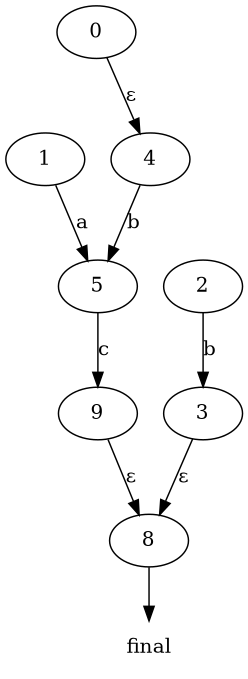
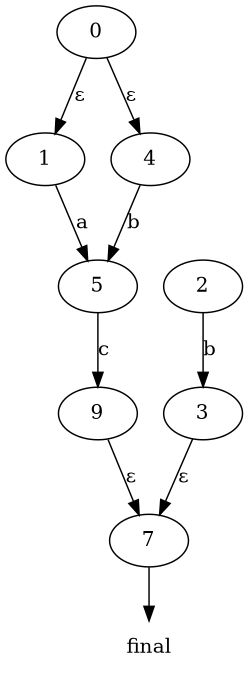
edge "0" -> "1": added, label "ε"
node "8": label "8" -> "7"
